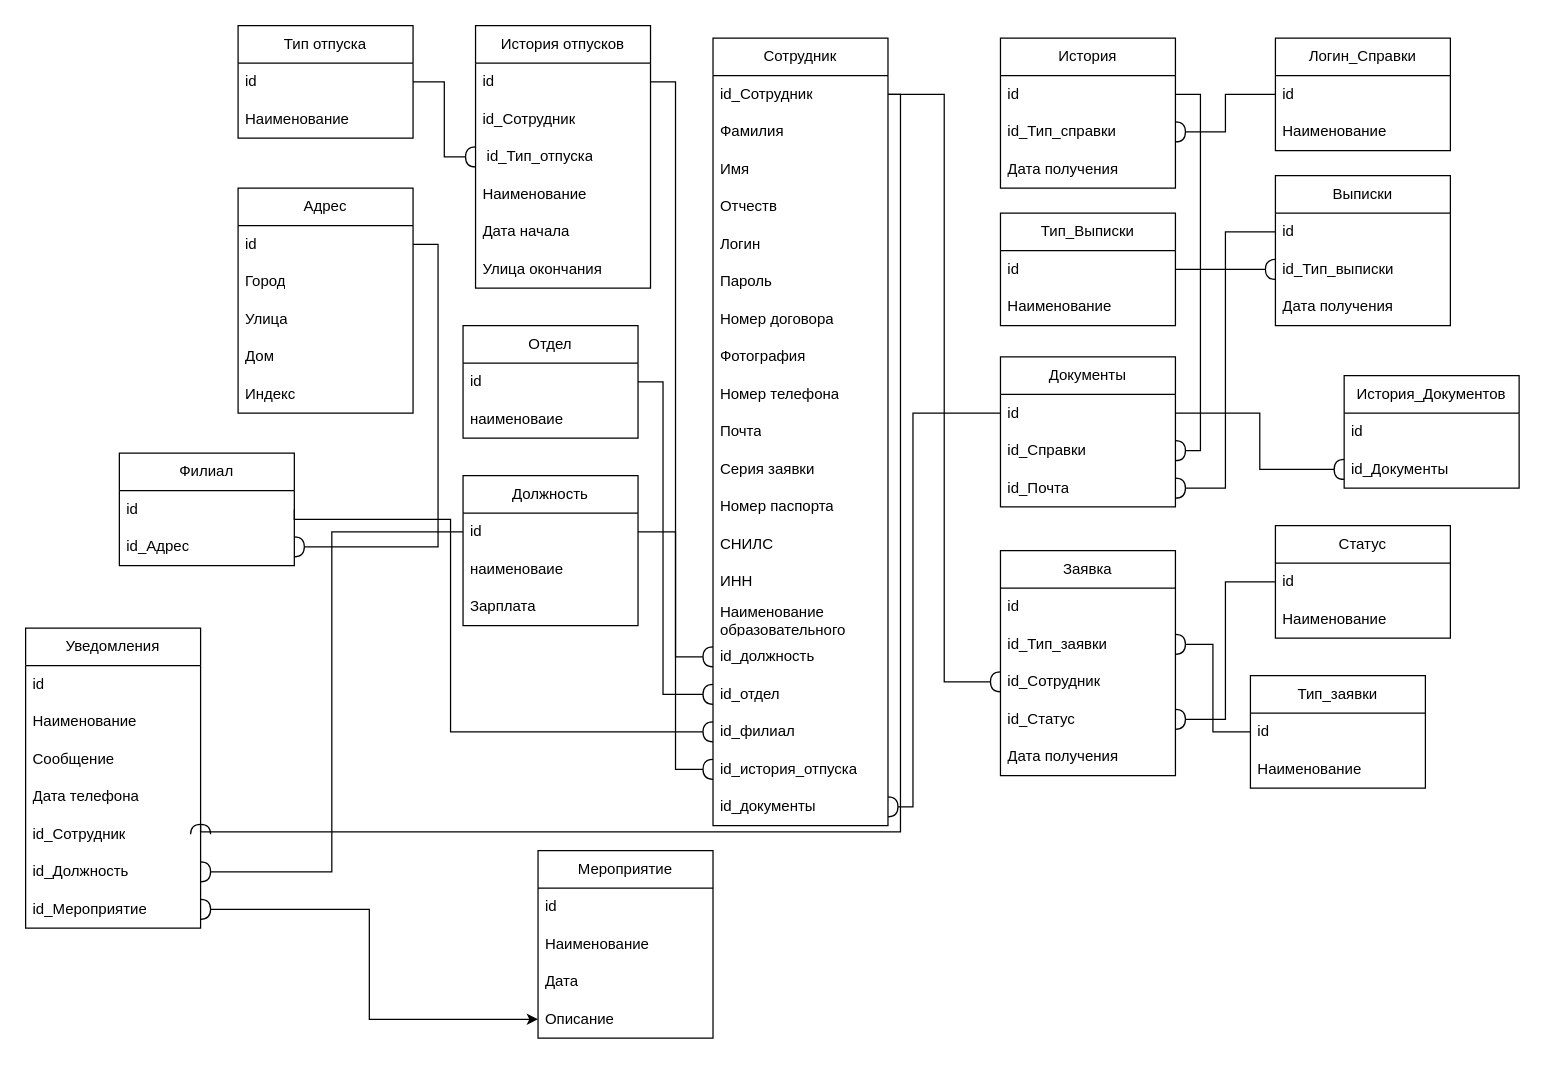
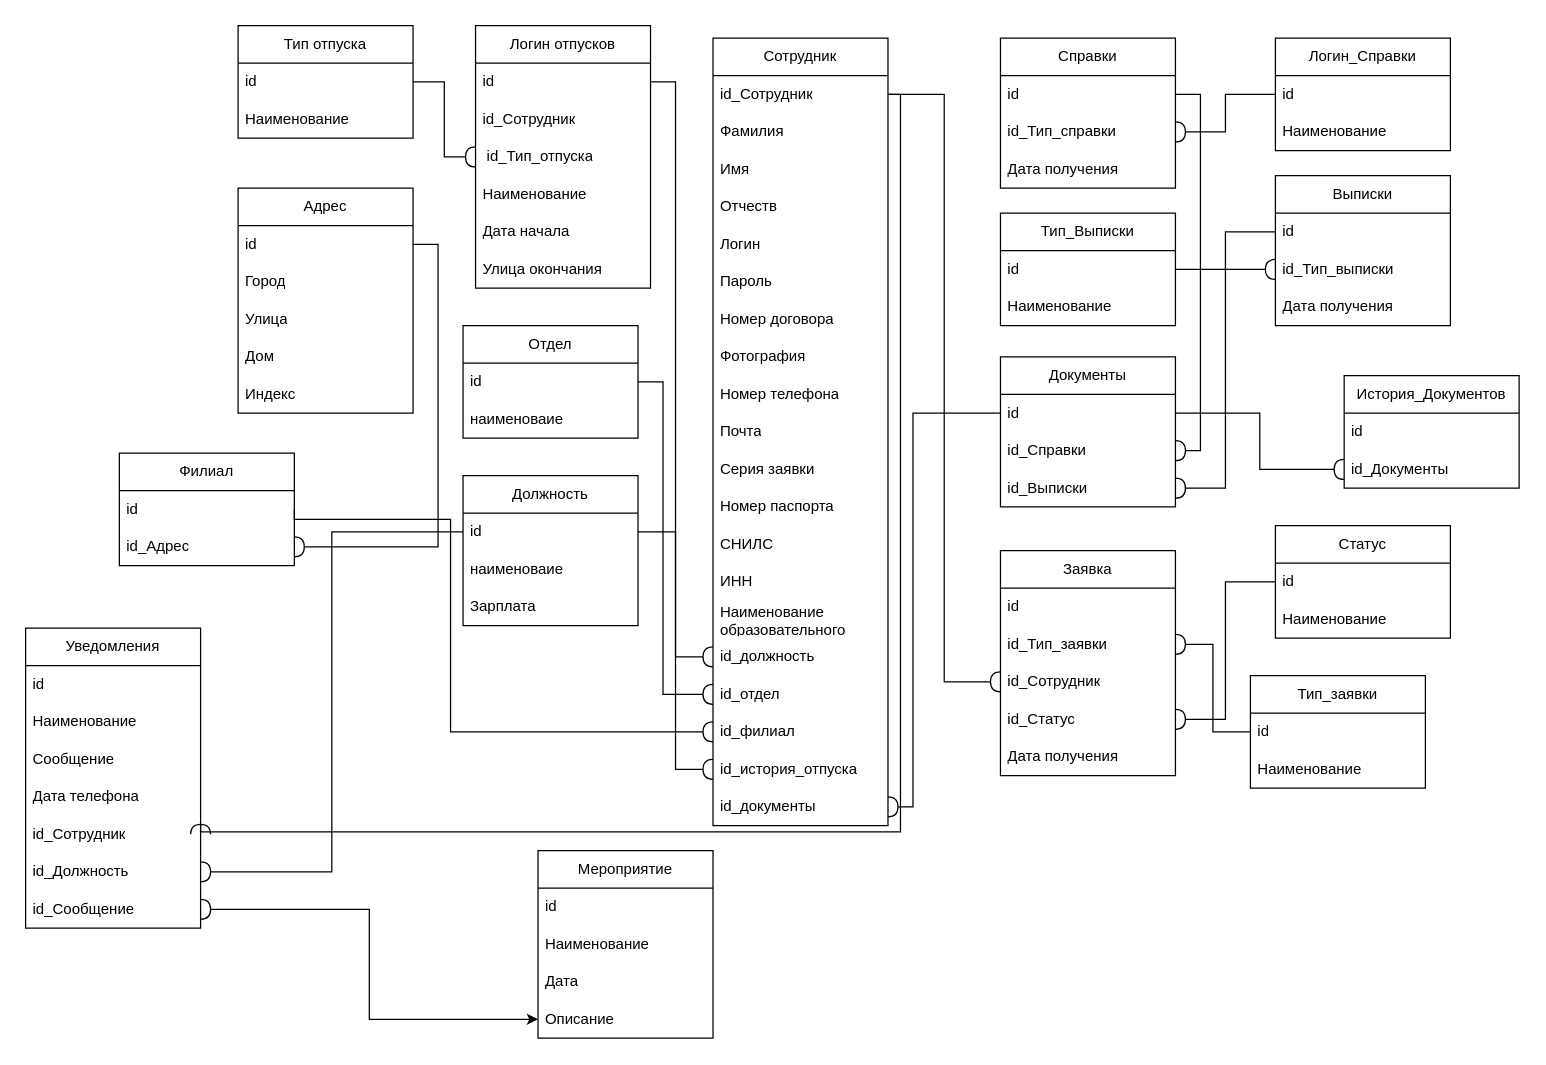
node "История отпусков": label "История отпусков" -> "Логин отпусков"
node "История": label "История" -> "Справки"
node "id_Почта": label "id_Почта" -> "id_Выписки"
node "id_Мероприятие": label "id_Мероприятие" -> "id_Сообщение"
